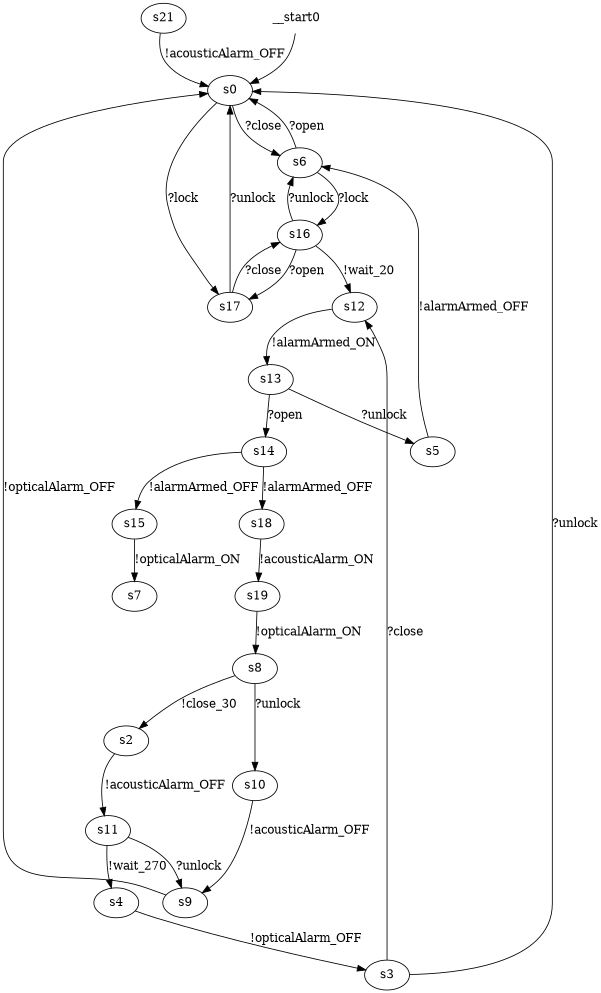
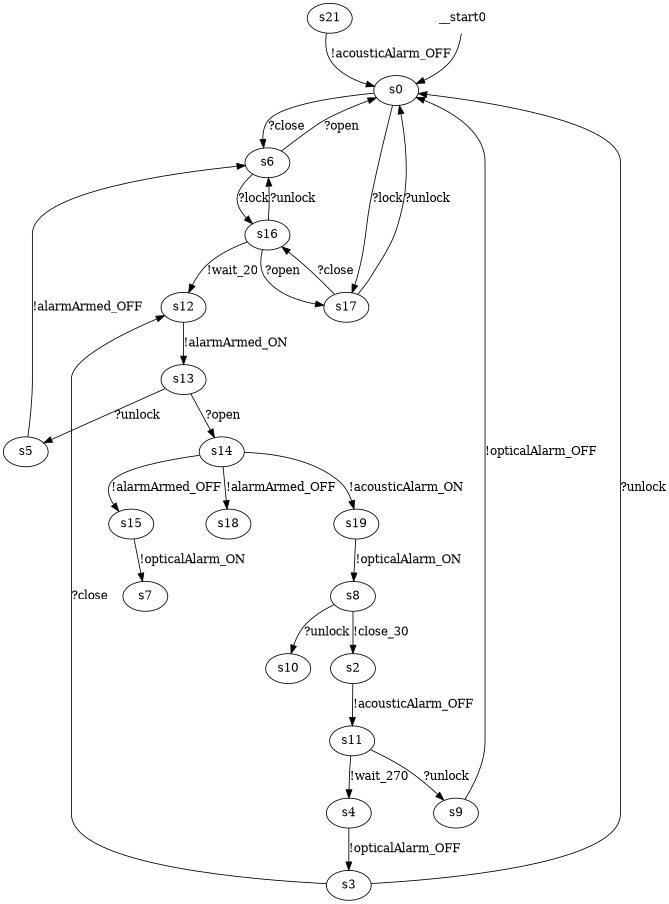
edge "s18" -> "s19": now "s14" -> "s19"
edge "s10" -> "s9": removed, label "!acousticAlarm_OFF"
